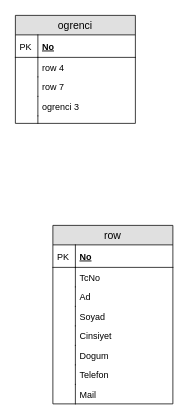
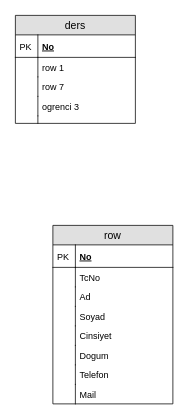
node "ogrenci": label "ogrenci" -> "ders"
node "row 4": label "row 4" -> "row 1"
